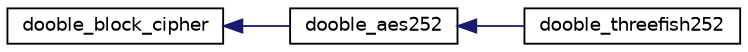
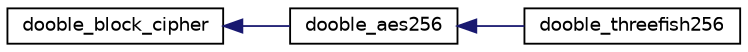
node "dooble_aes252": label "dooble_aes252" -> "dooble_aes256"
node "dooble_threefish252": label "dooble_threefish252" -> "dooble_threefish256"
